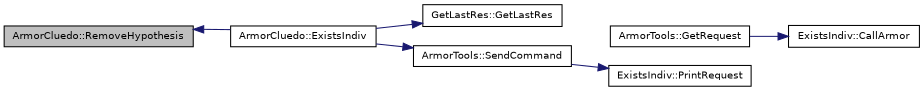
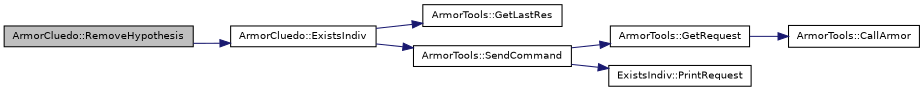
node "GetLastRes::GetLastRes": label "GetLastRes::GetLastRes" -> "ArmorTools::GetLastRes"
edge "ArmorCluedo::ExistsIndiv" -> "ArmorCluedo::RemoveHypothesis": reversed
node "ExistsIndiv::CallArmor": label "ExistsIndiv::CallArmor" -> "ArmorTools::CallArmor"
edge "ArmorTools::SendCommand" -> "ArmorTools::GetRequest": added
